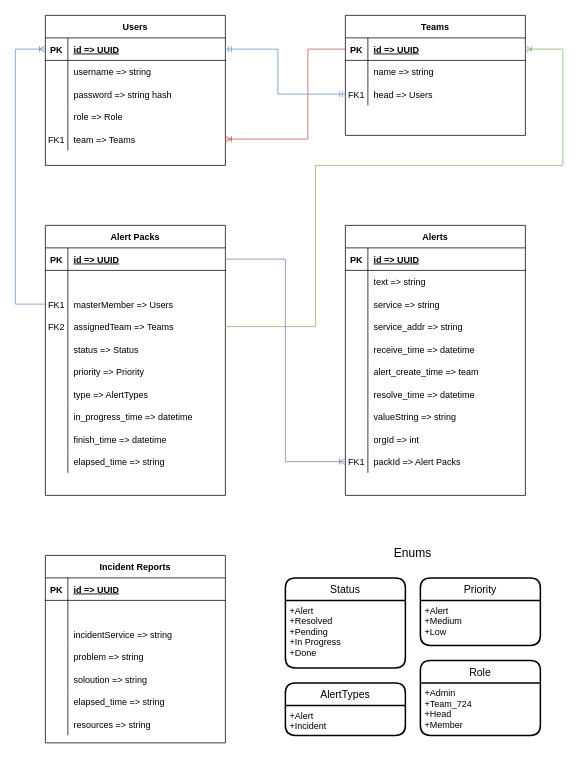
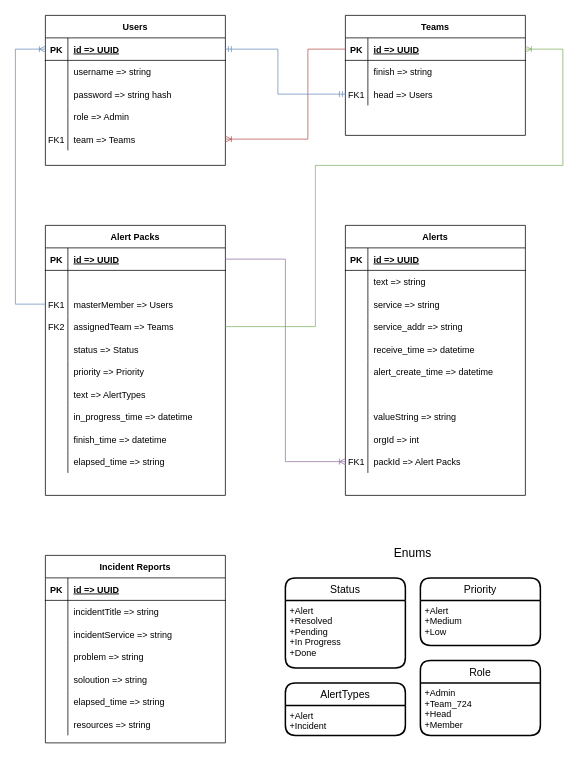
node "name => string": label "name => string" -> "finish => string"
node "role => Role": label "role => Role" -> "role => Admin"
node "alert_create_time => team": label "alert_create_time => team" -> "alert_create_time => datetime"
node "resolve_time => datetime": removed
node "type => AlertTypes": label "type => AlertTypes" -> "text => AlertTypes"
node "incidentTitle => string": added
